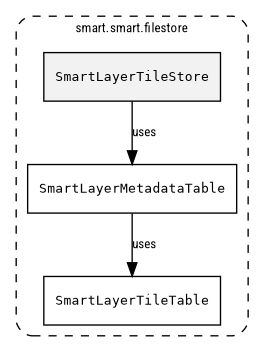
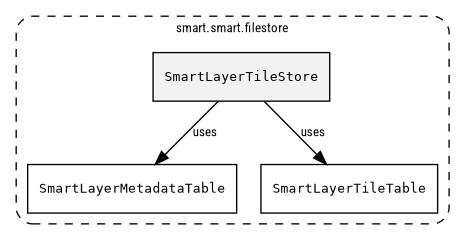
edge "SmartLayerMetadataTable" -> "SmartLayerTileTable": now "SmartLayerTileStore" -> "SmartLayerTileTable"
